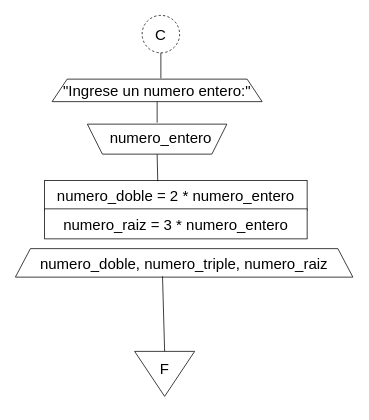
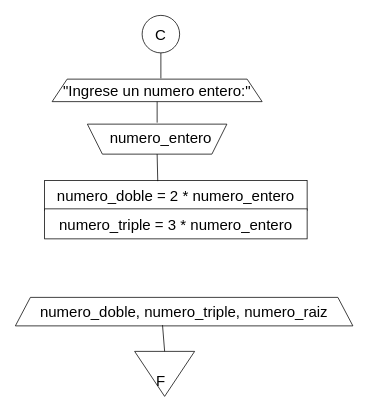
node "C": style dashed -> solid
node "numero_raiz = 3 * numero_entero": label "numero_raiz = 3 * numero_entero" -> "numero_triple = 3 * numero_entero"
node "numero_doble, numero_triple, numero_raiz": moved (184, 263) -> (184, 312)
node "F": moved (165, 369) -> (161, 380)
